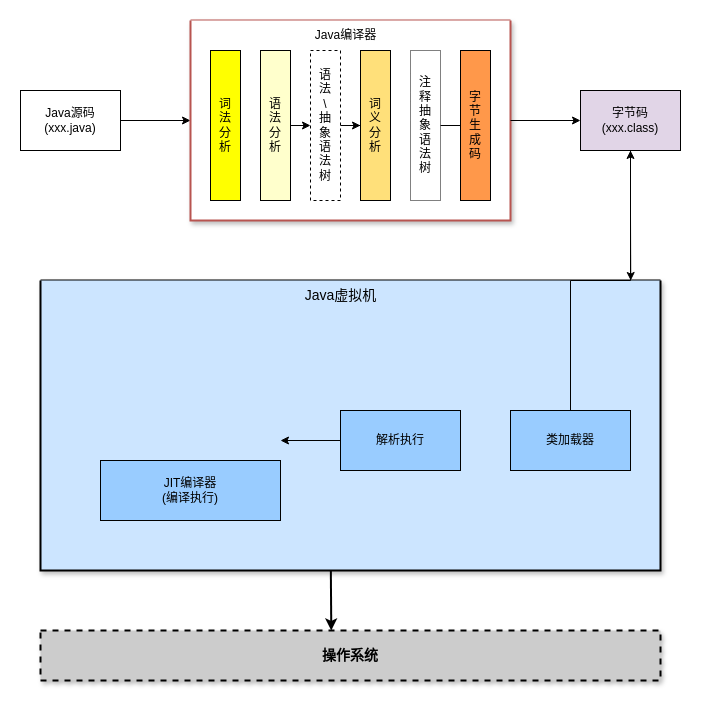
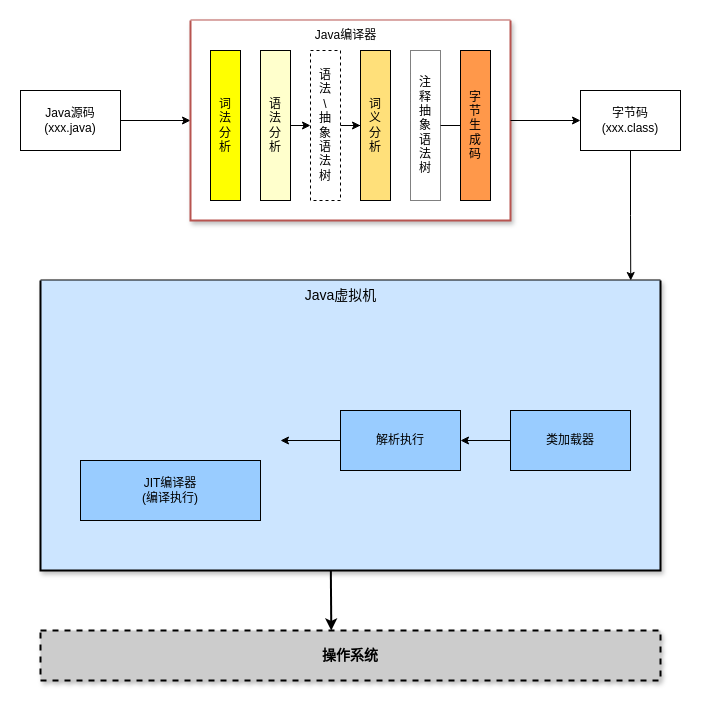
node "字节码 (xxx.class)": fillcolor #e1d5e7 -> #ffffff
edge "类加载器" -> "字节码 (xxx.class)": now "类加载器" -> "解析执行"
node "JIT编译器 (编译执行)": moved (191, 491) -> (171, 491)
